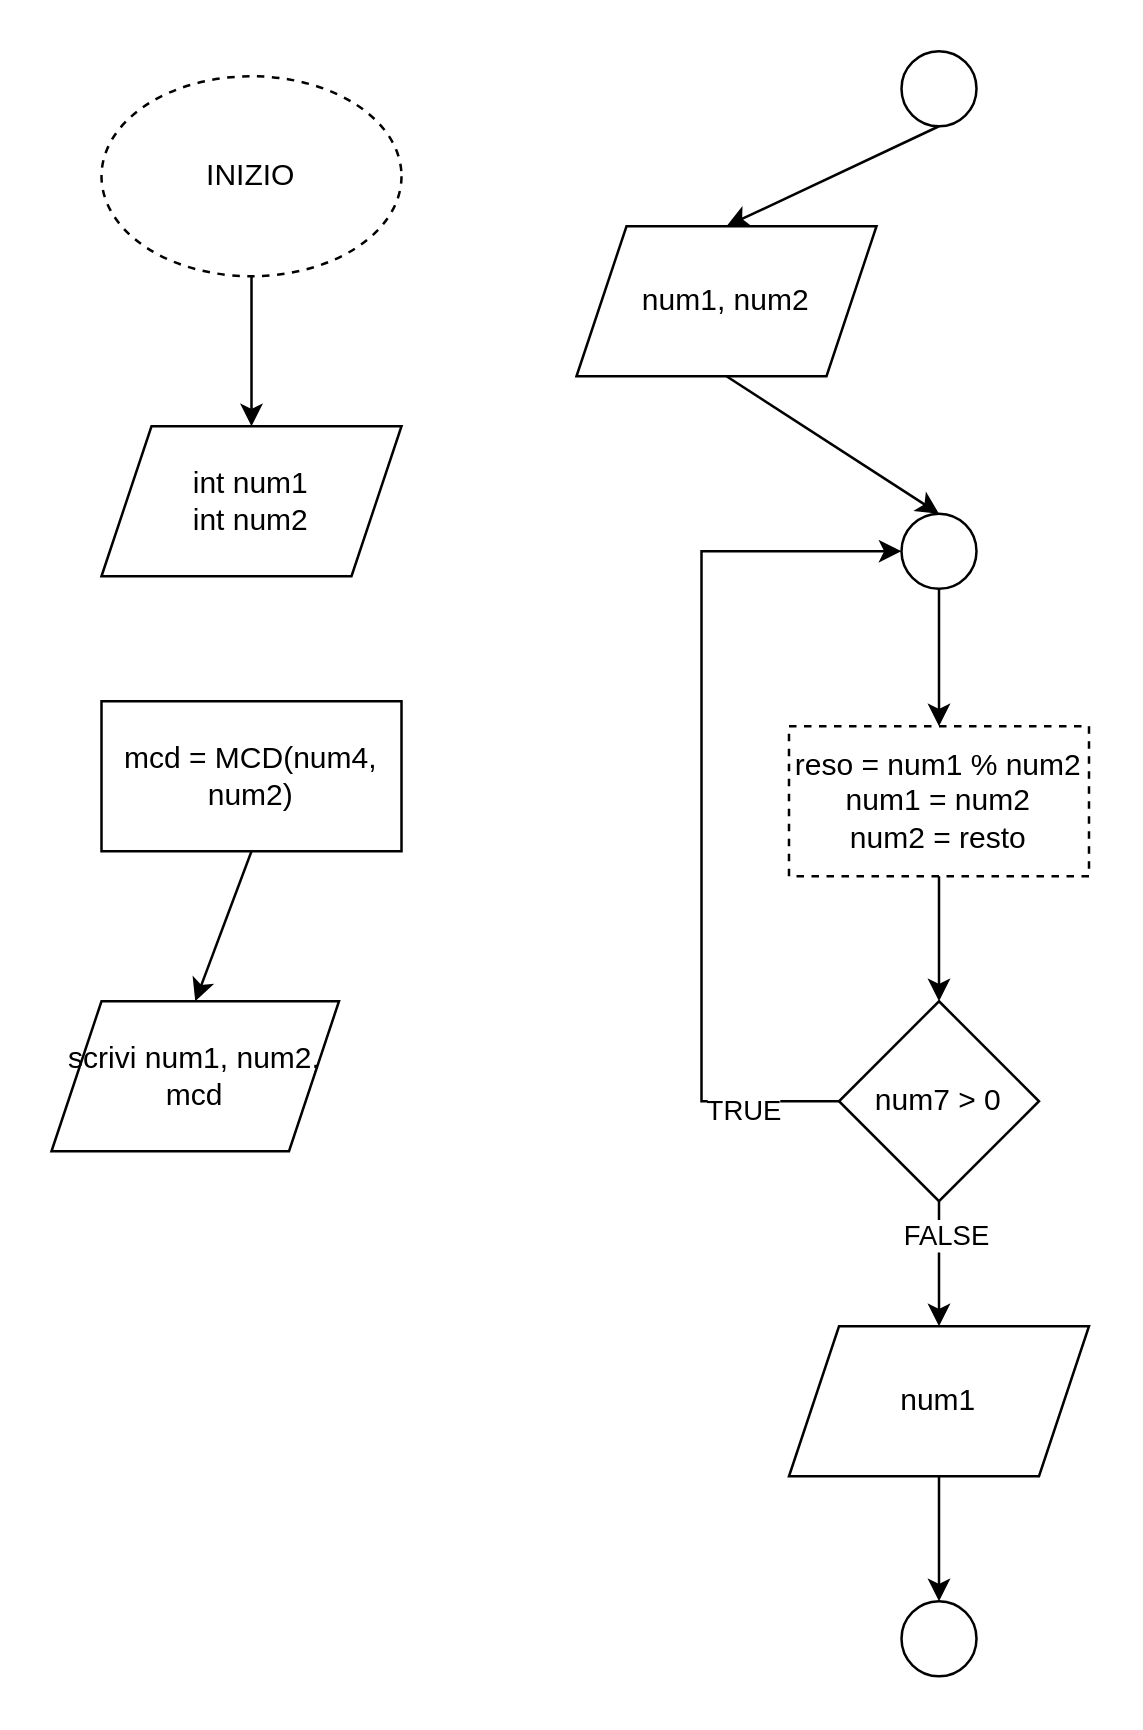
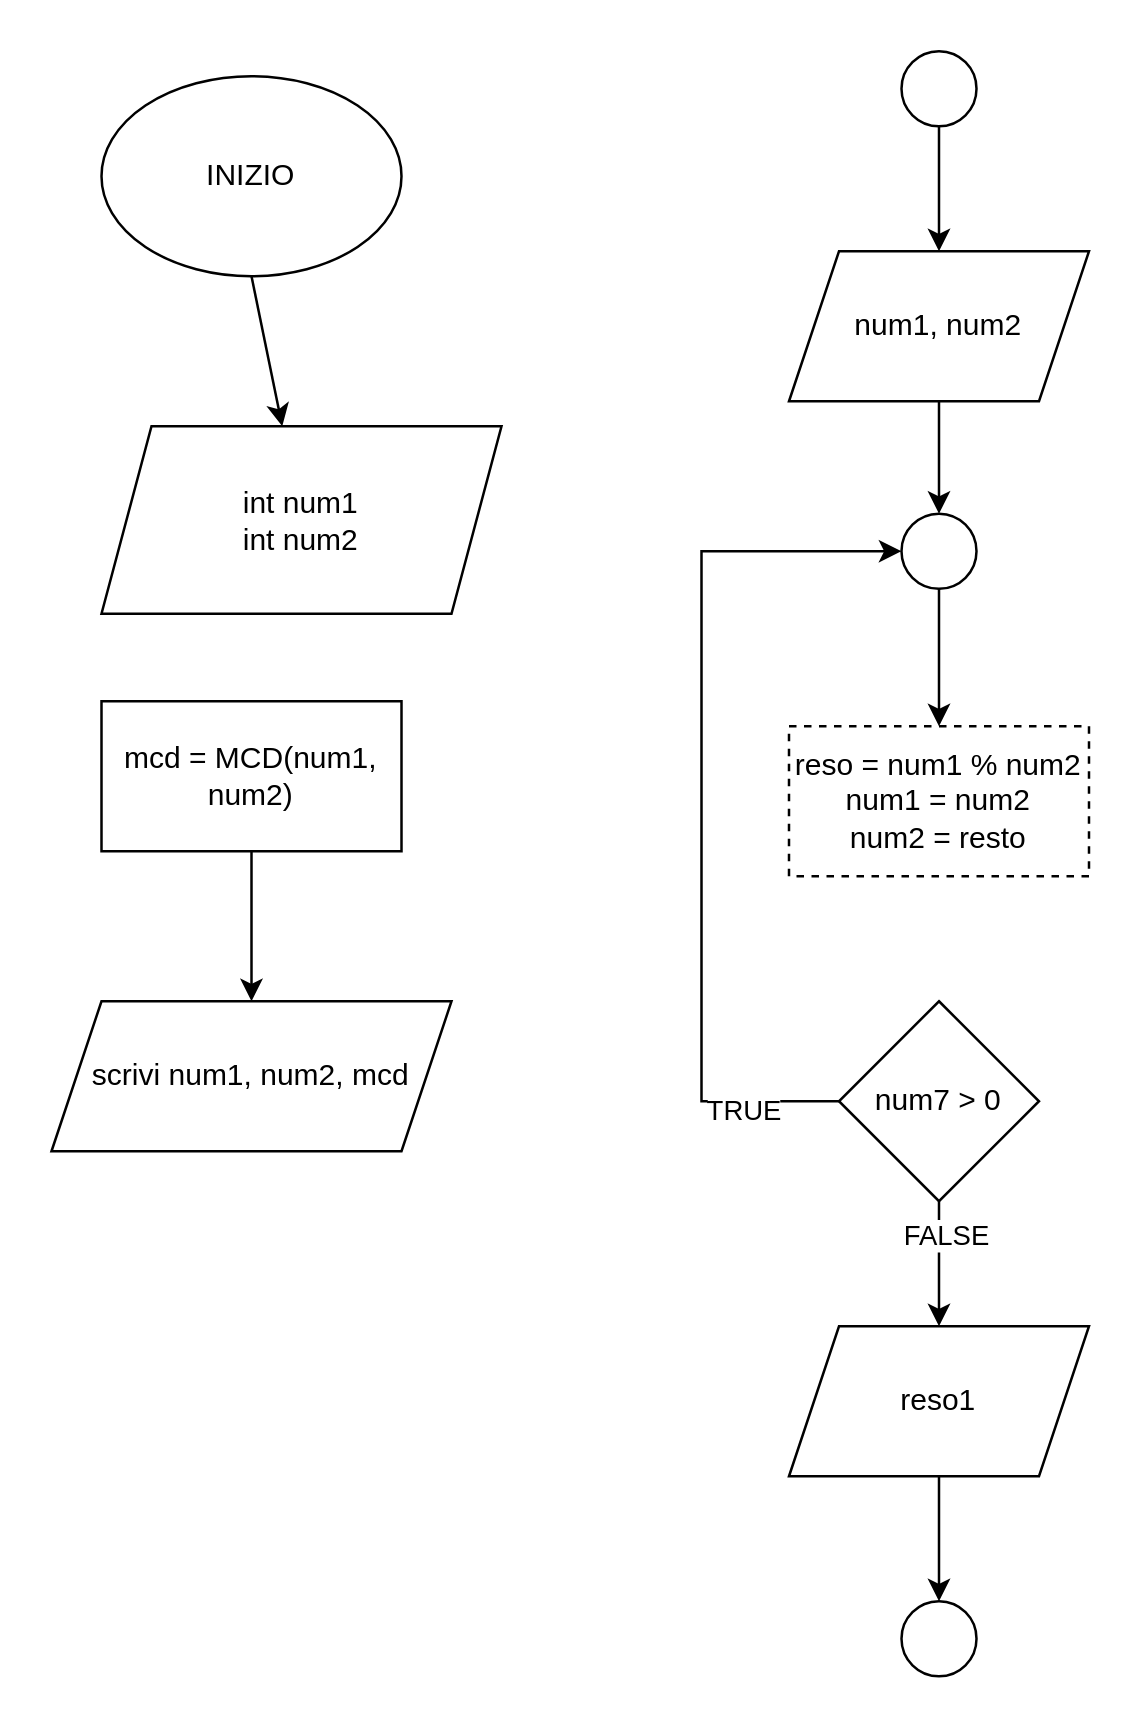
node "INIZIO": style dashed -> solid
node "num1, num2": moved (726, 301) -> (939, 326)
node "int num1 int num2": size 300x150 -> 400x188
node "mcd = MCD(num4, num2)": label "mcd = MCD(num4, num2)" -> "mcd = MCD(num1, num2)"
edge "reso = num1 % num2 num1 = num2 num2 = resto" -> "num7 > 0": removed
node "scrivi num1, num2, mcd": size 288x150 -> 400x150
node "num1": label "num1" -> "reso1"
